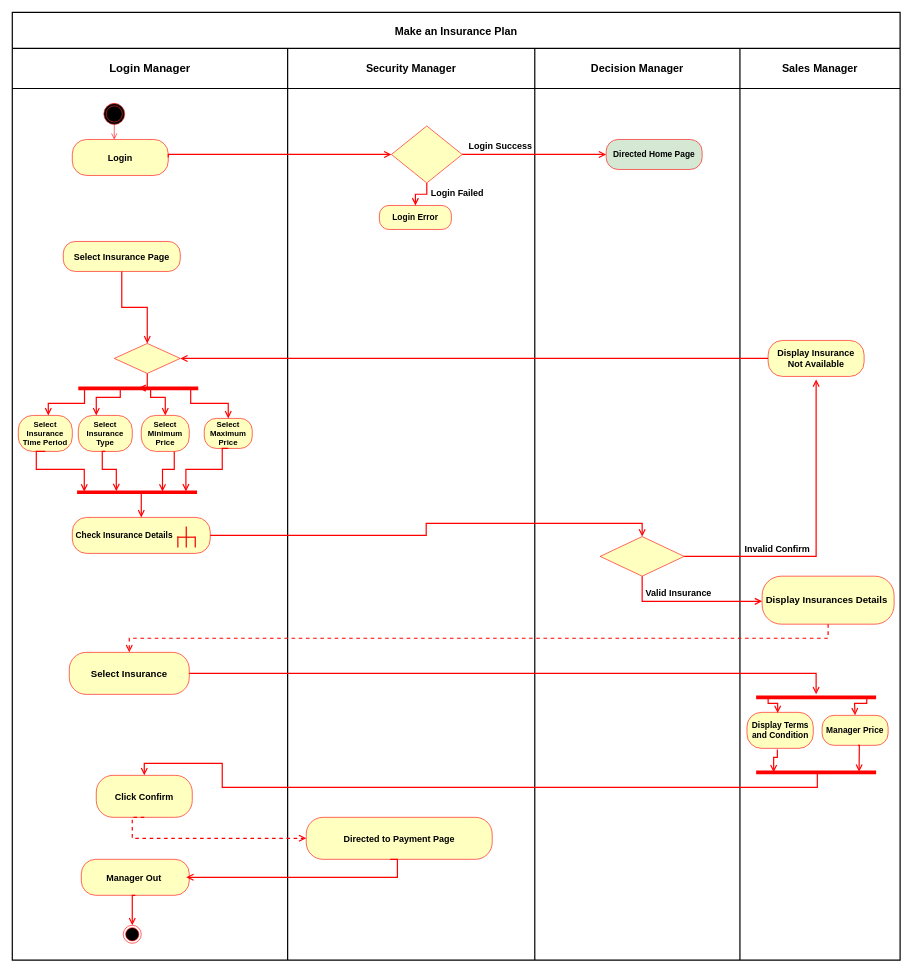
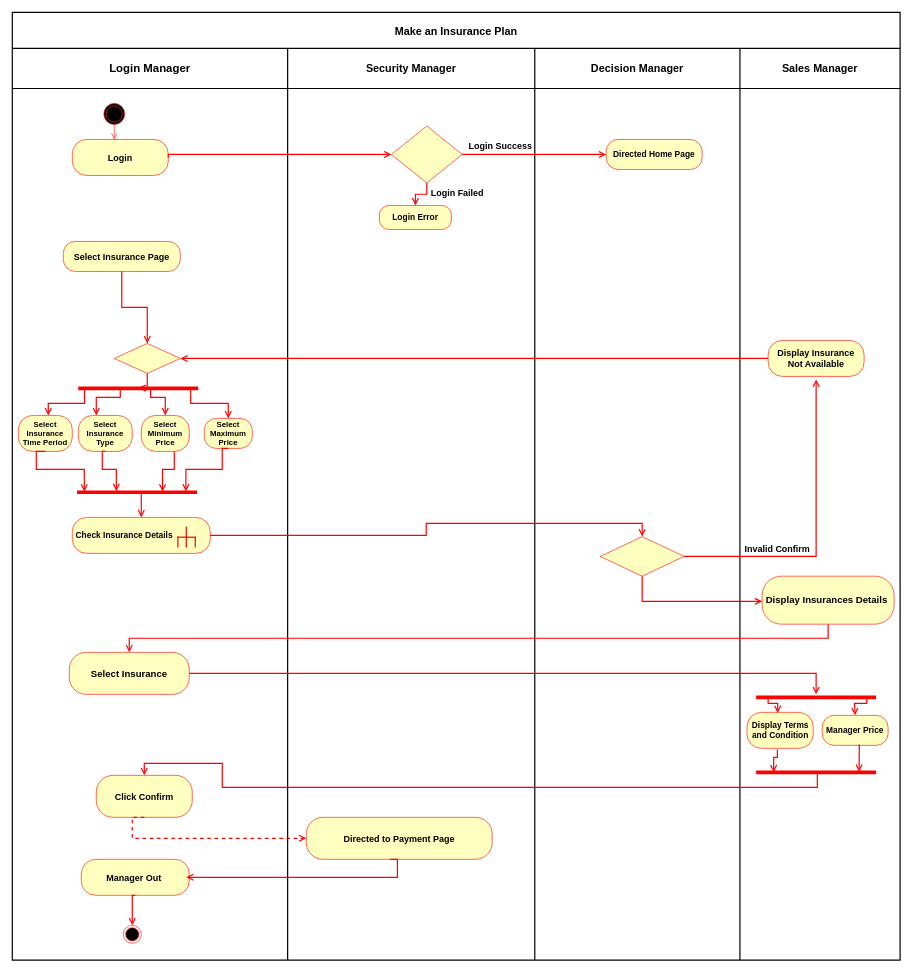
node "Directed Home Page": fillcolor #d5e8d4 -> #ffffc0
node "Valid Insurance": removed
edge "Display Insurances Details" -> "Select Insurance": style dashed -> solid
